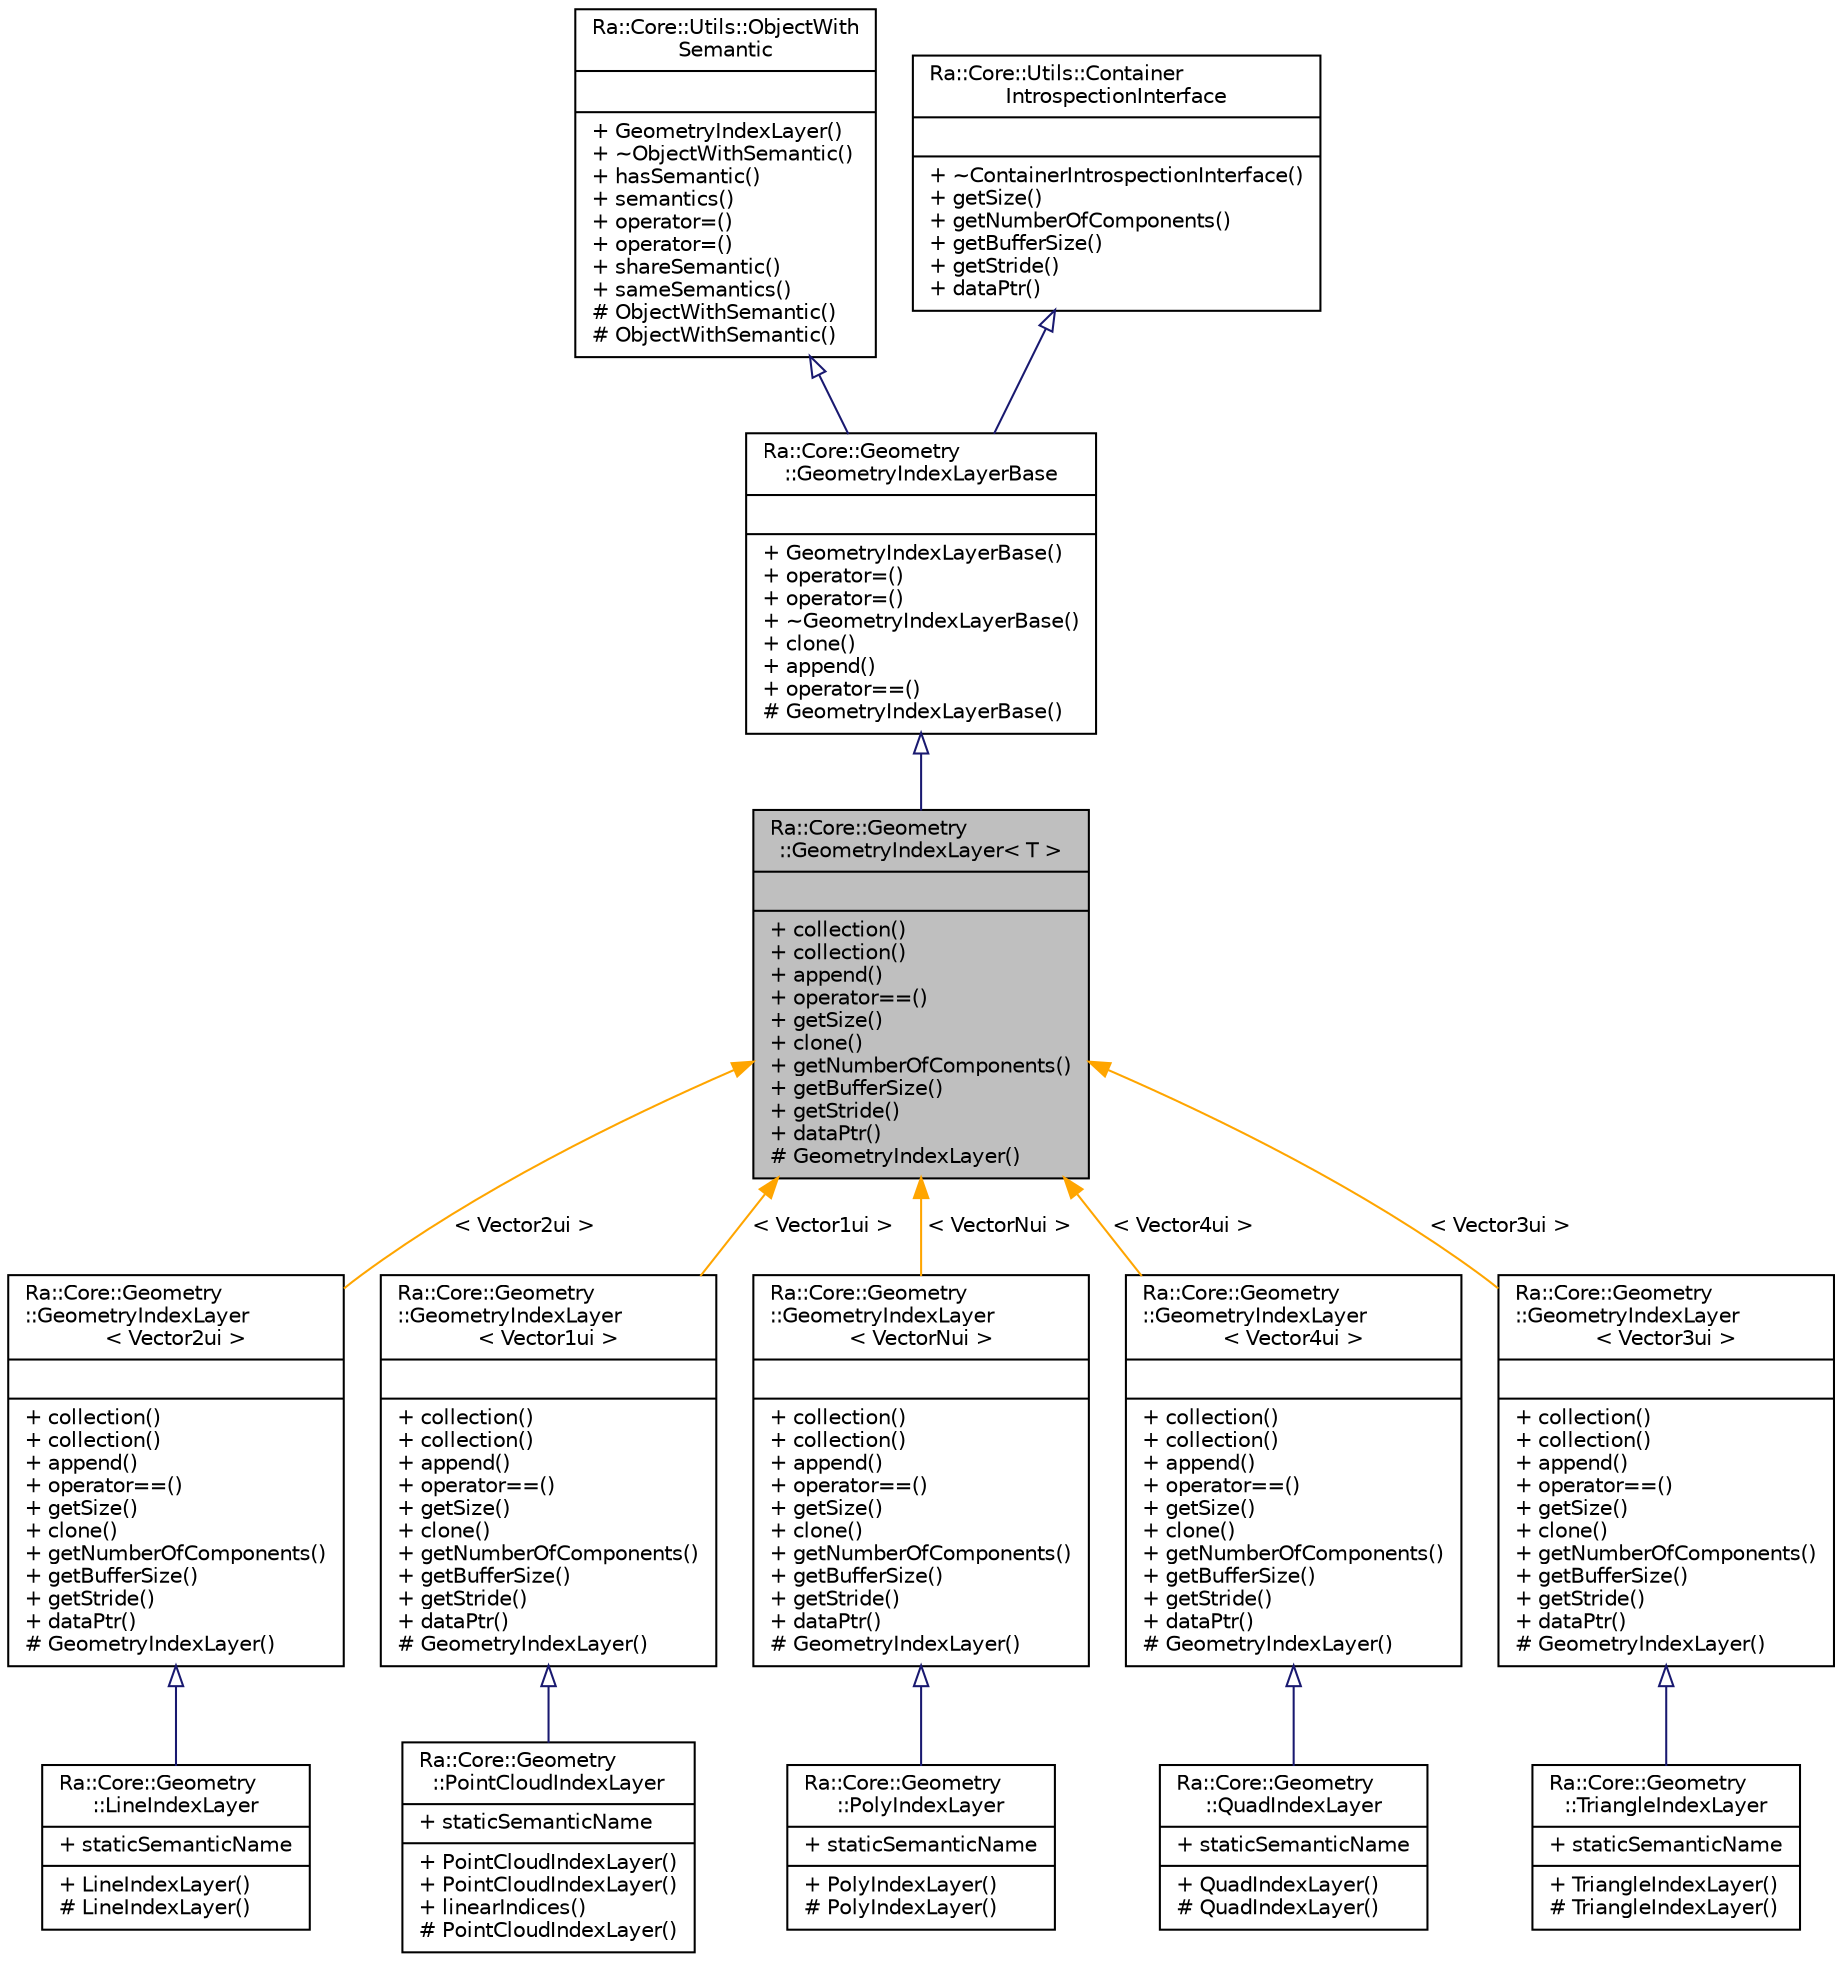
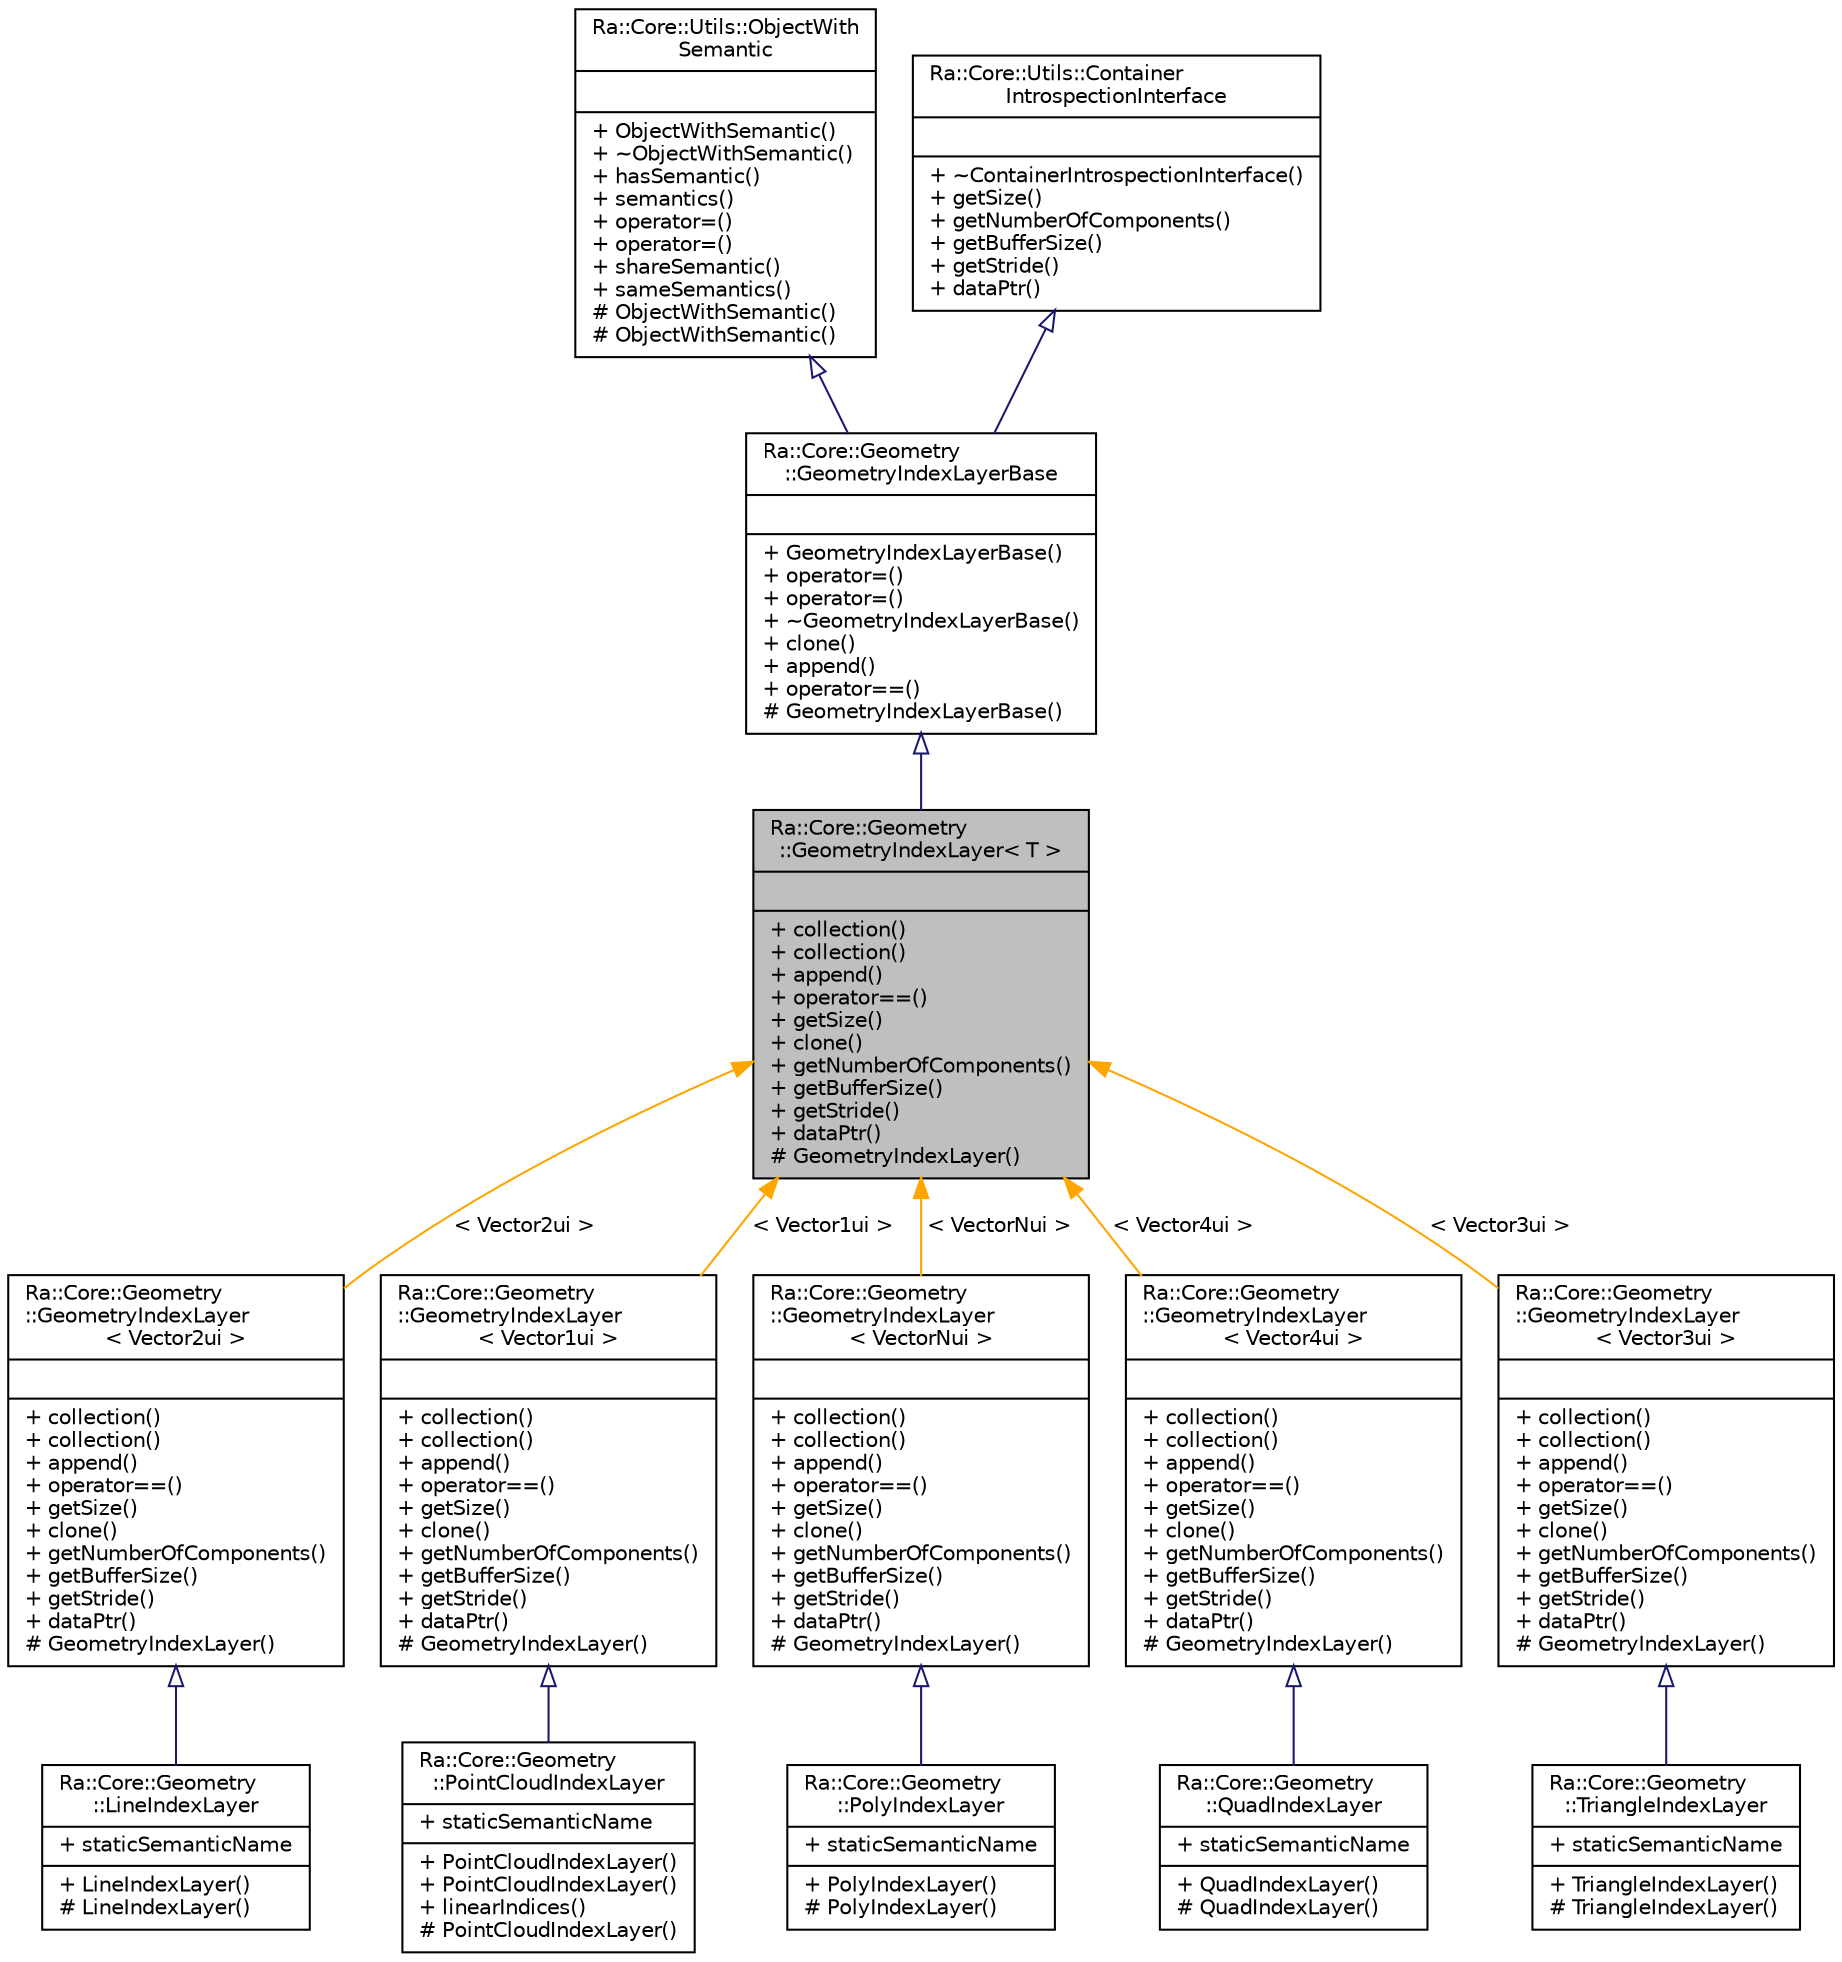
node "Ra::Core::Utils::ObjectWith": text "+ GeometryIndexLayer()" -> "+ ObjectWithSemantic()"
